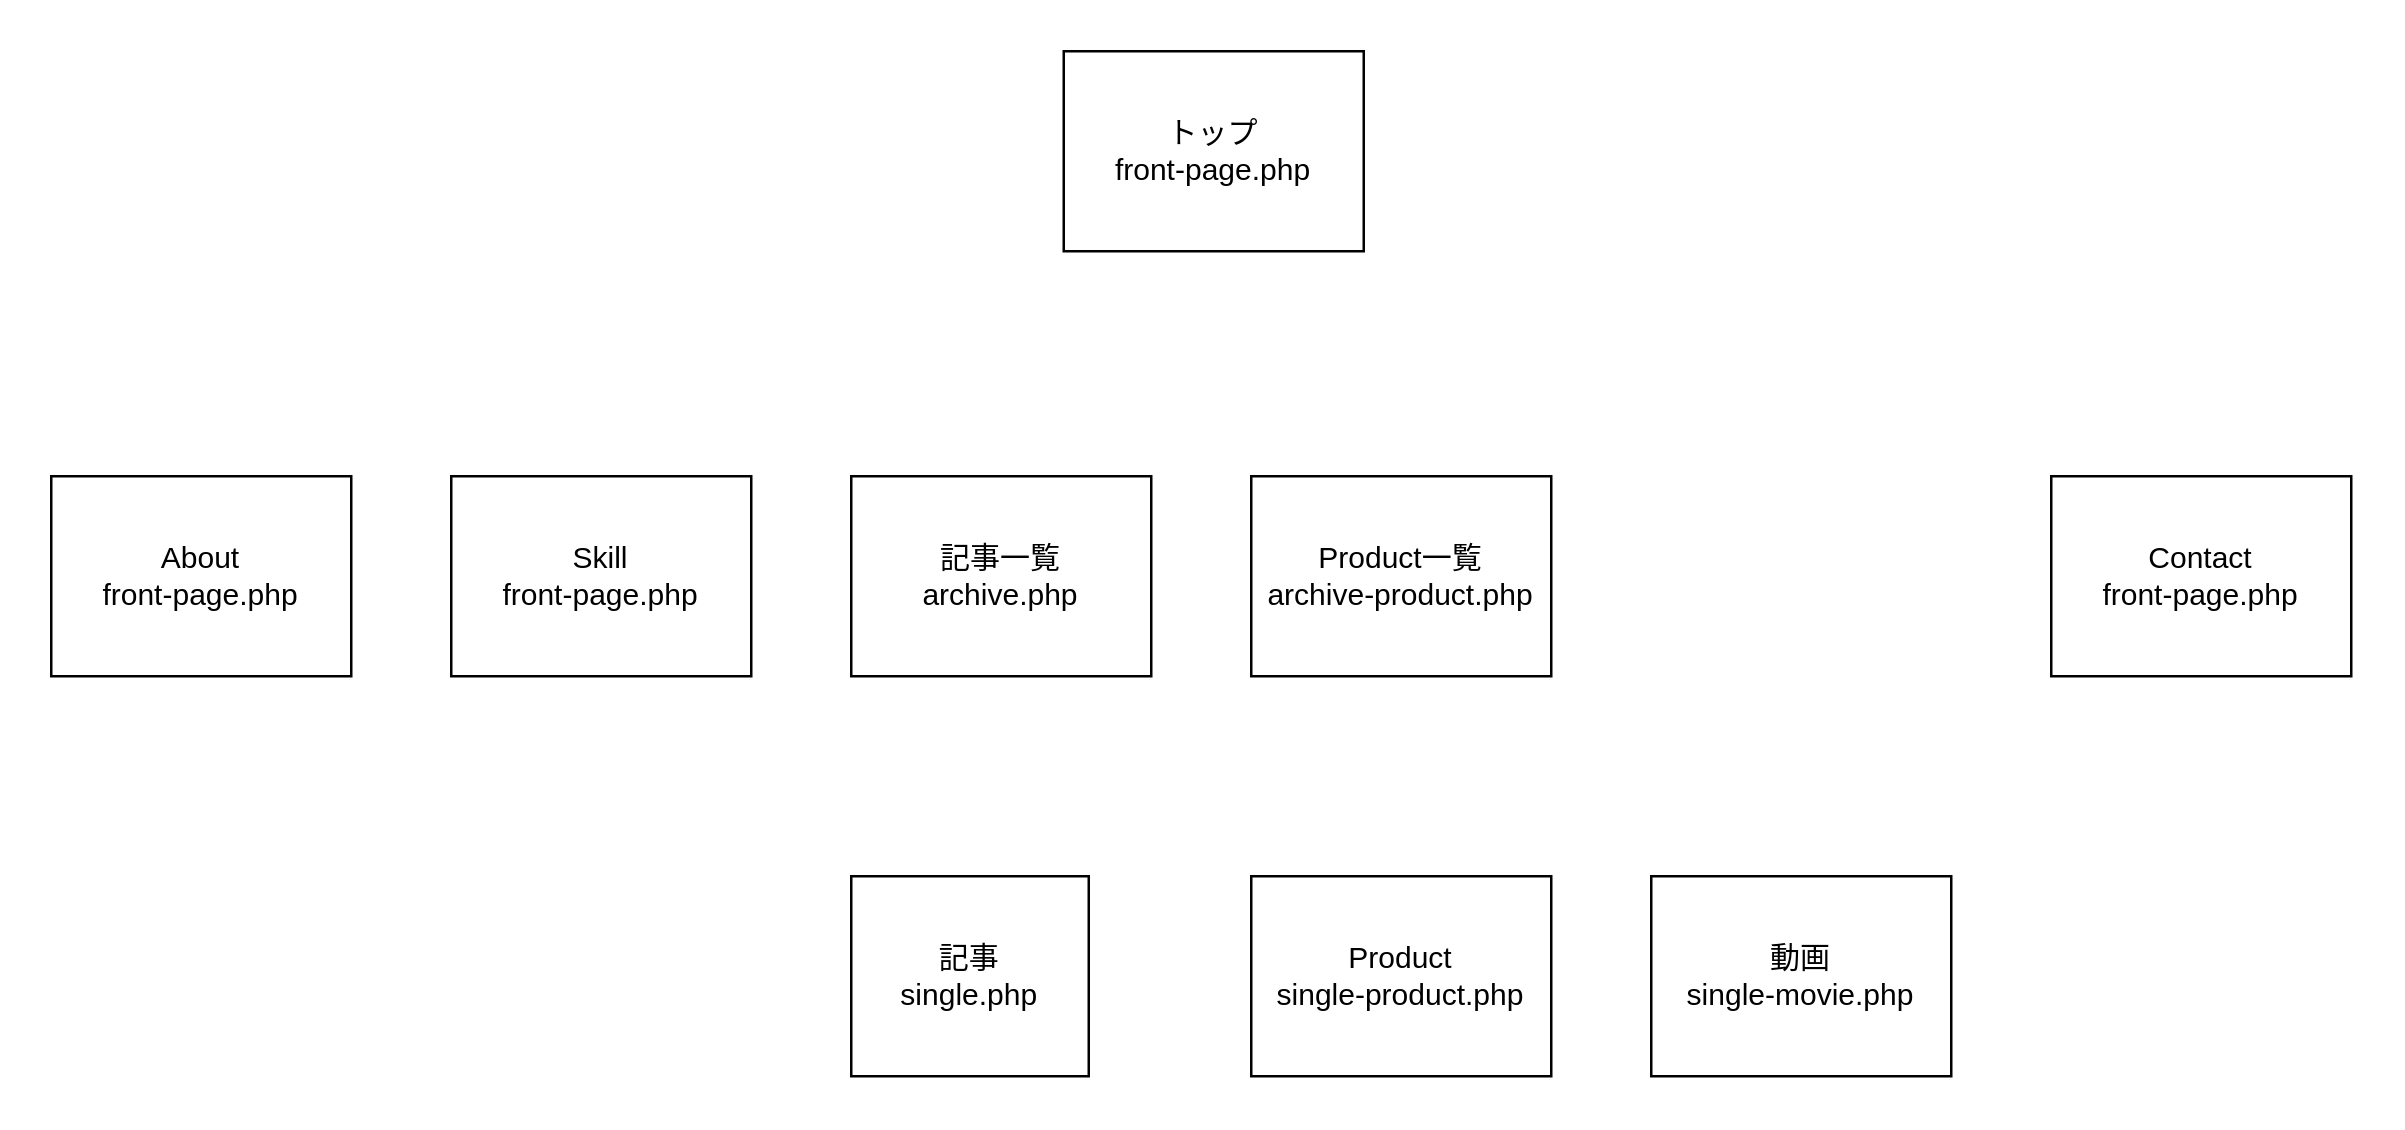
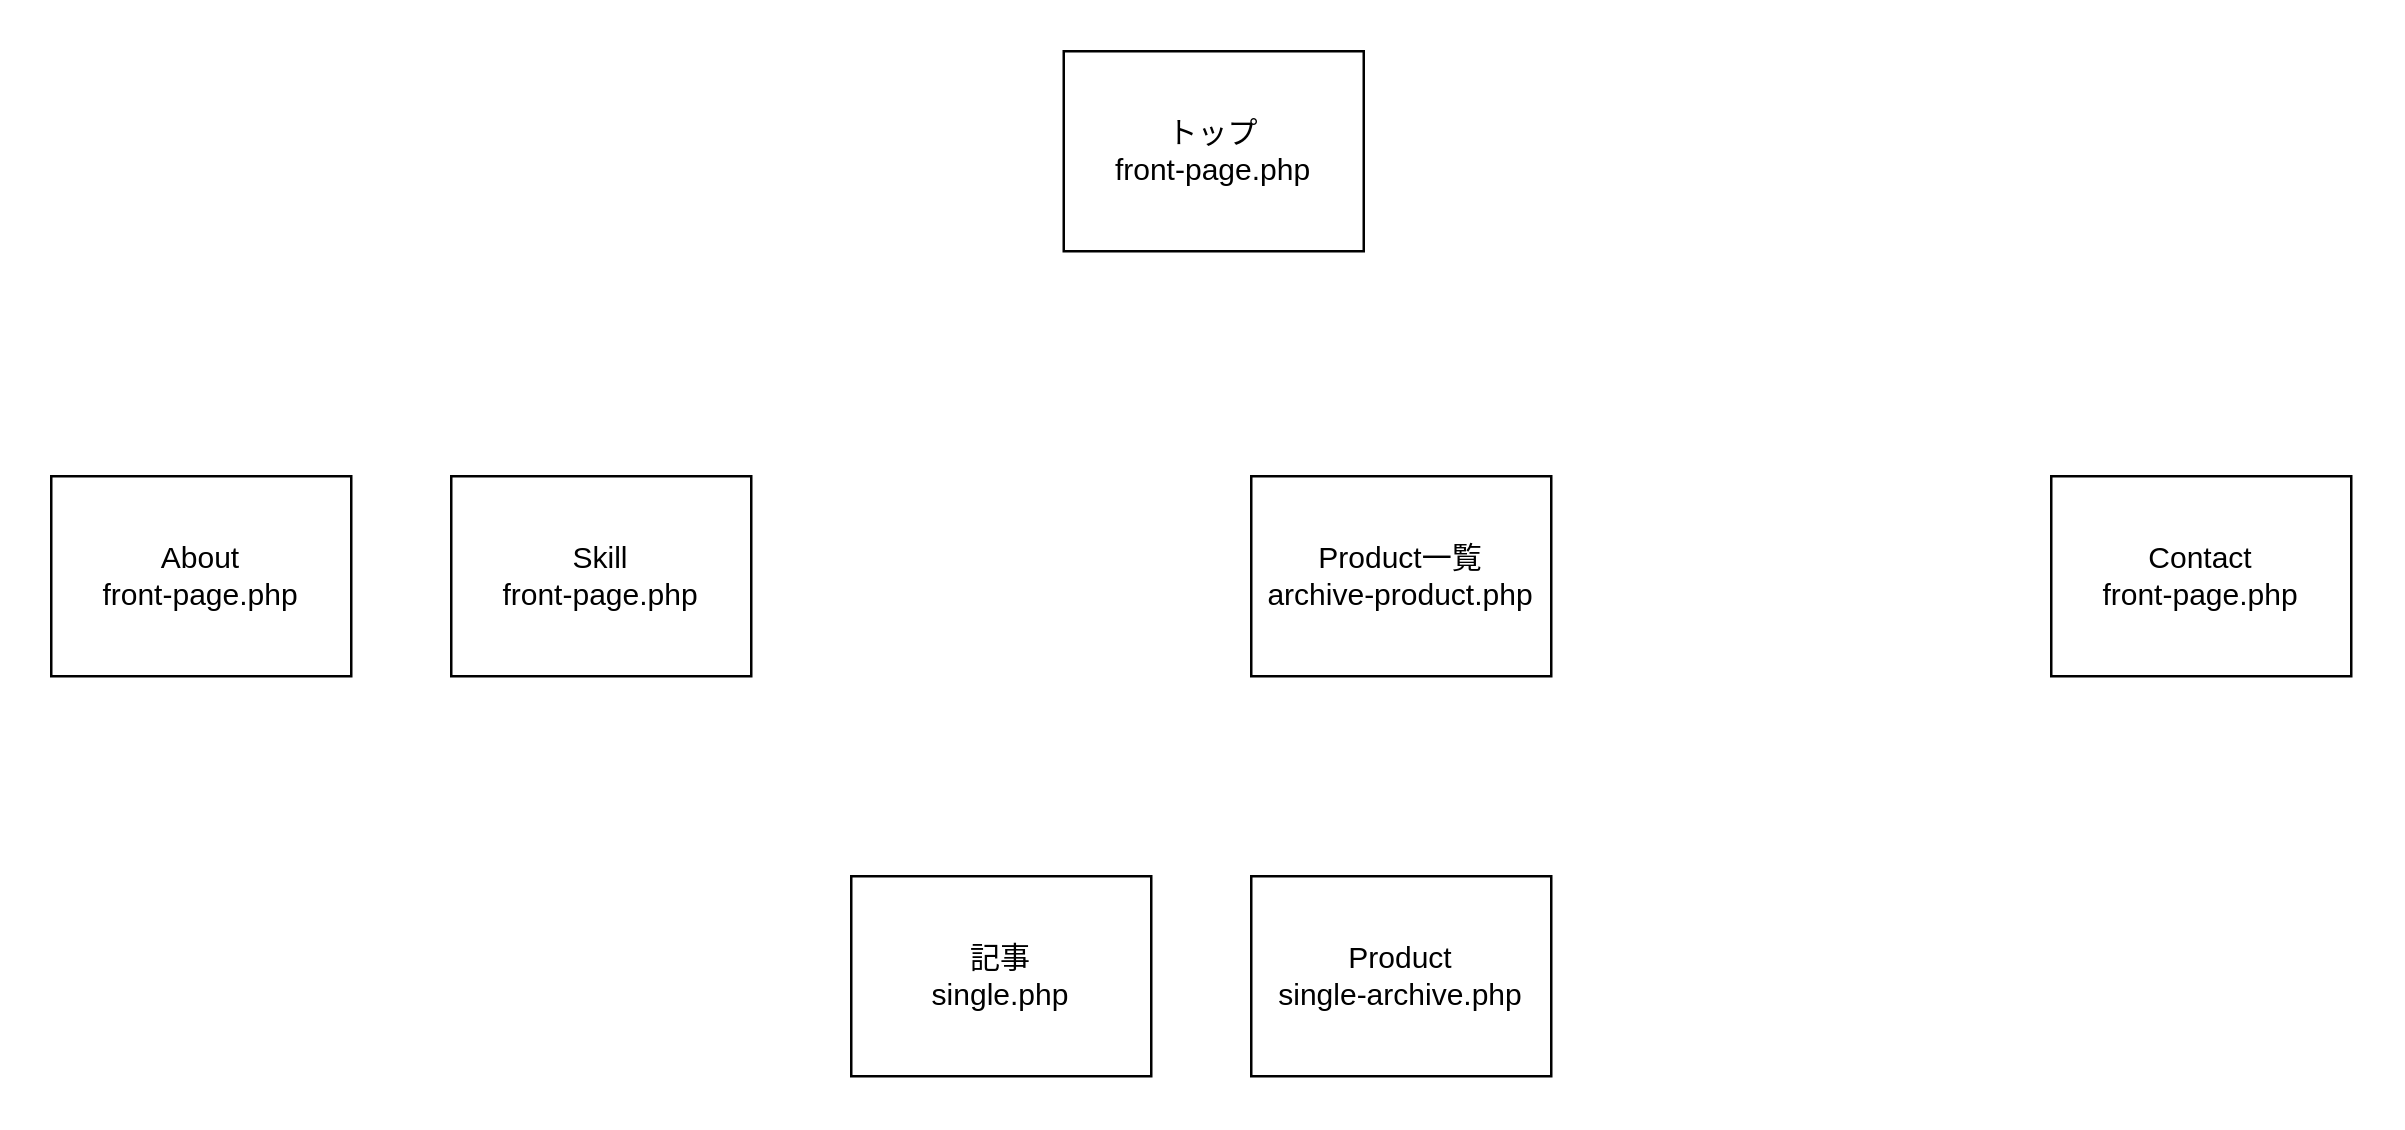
node "記事一覧 archive.php": removed
node "記事 single.php": size 238x200 -> 300x200
node "Product single-product.php": label "Product single-product.php" -> "Product single-archive.php"
node "動画 single-movie.php": removed
